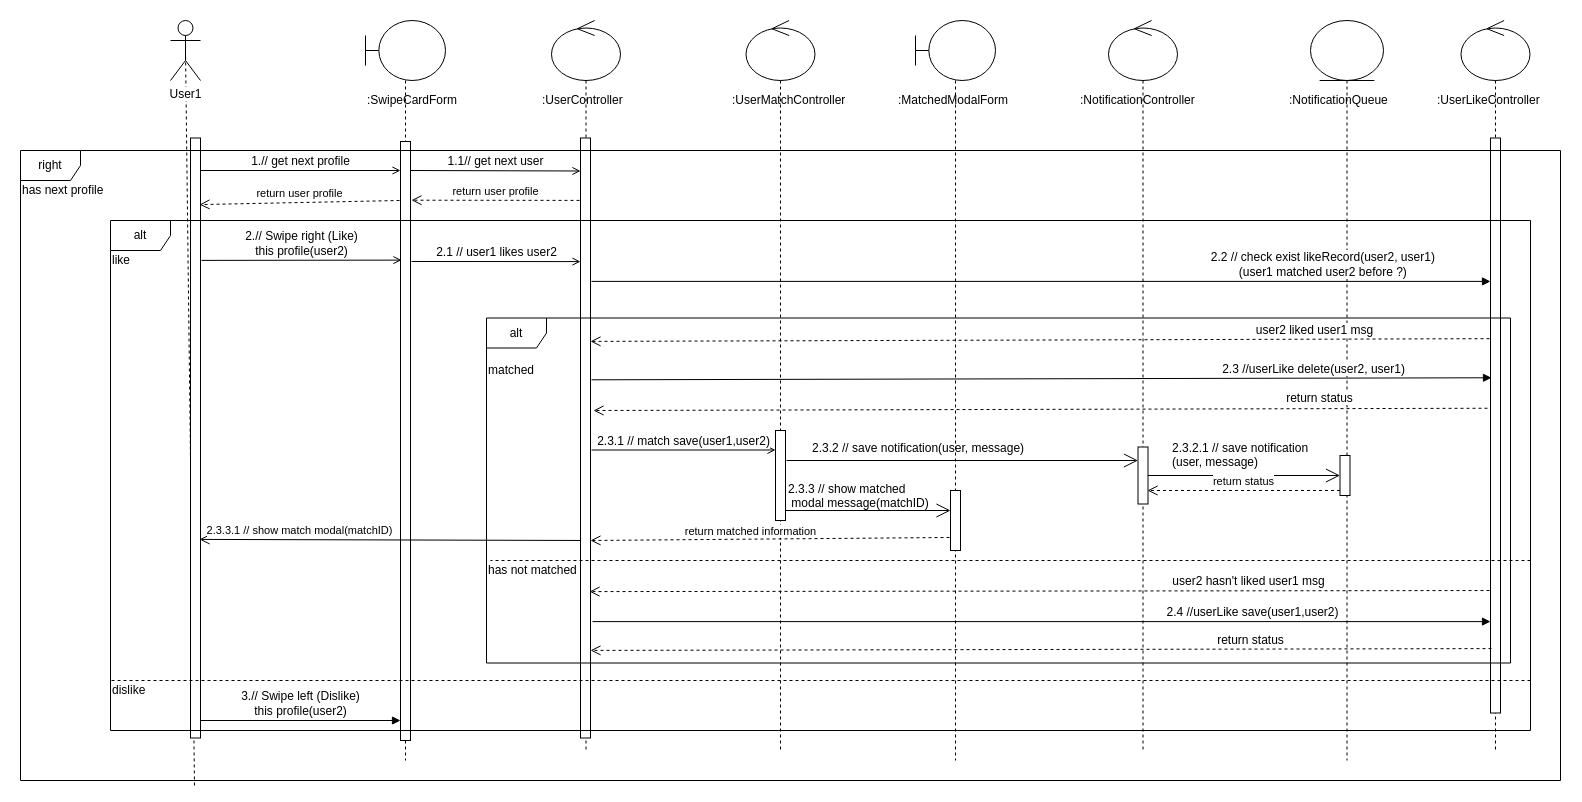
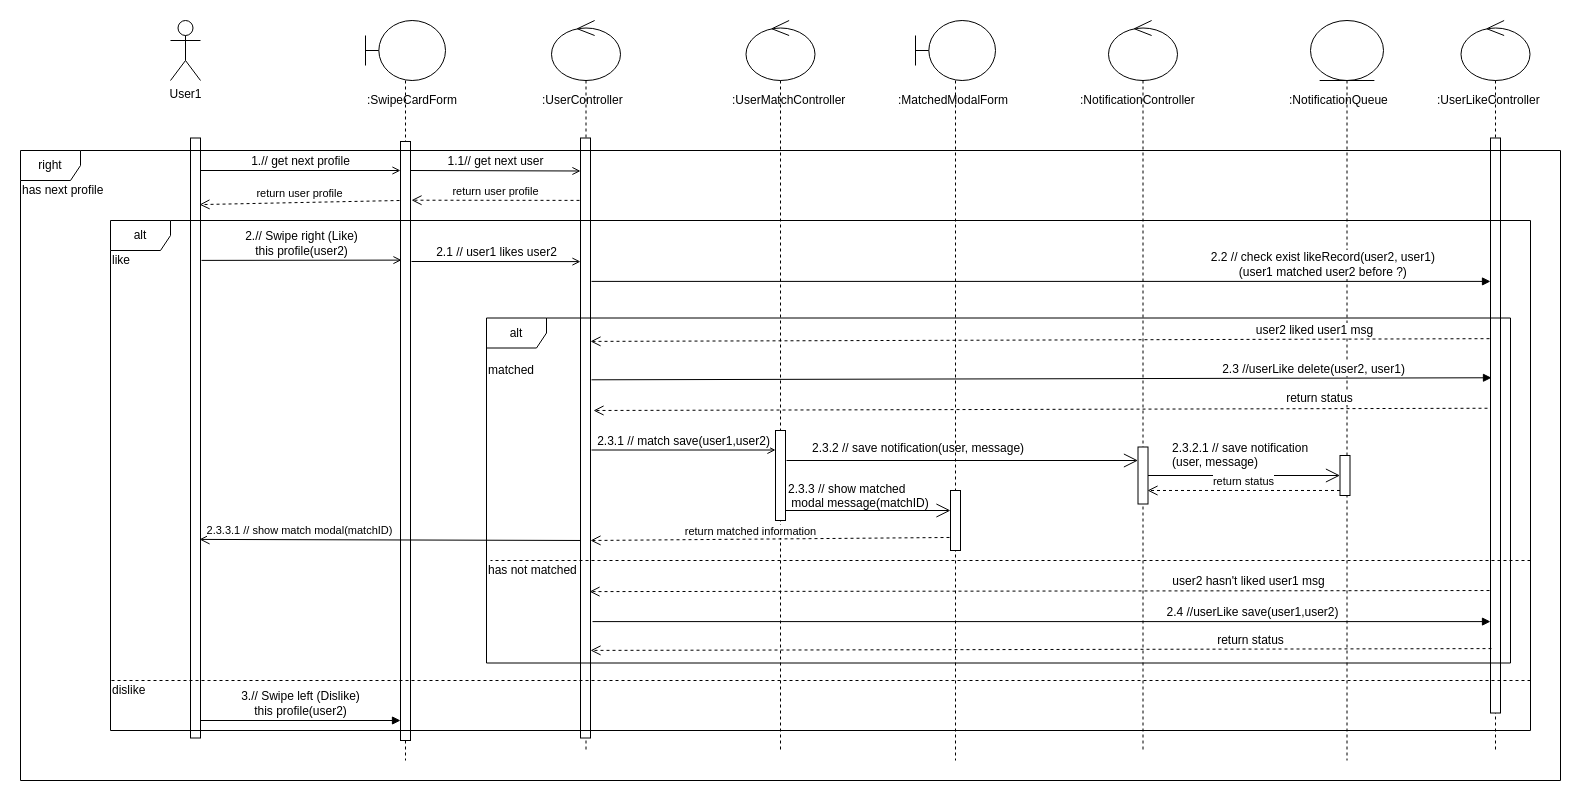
edge "User1" -- "right": removed
